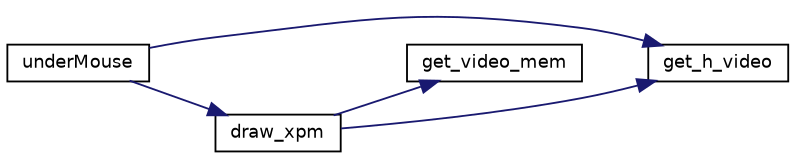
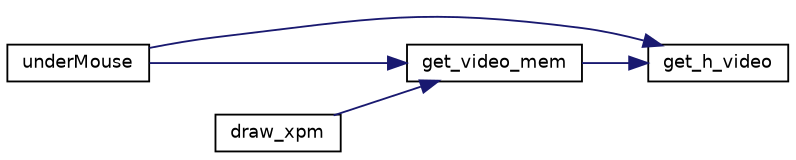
edge "underMouse" -> "draw_xpm": now "underMouse" -> "get_video_mem"
edge "draw_xpm" -> "get_h_video": now "get_video_mem" -> "get_h_video"
